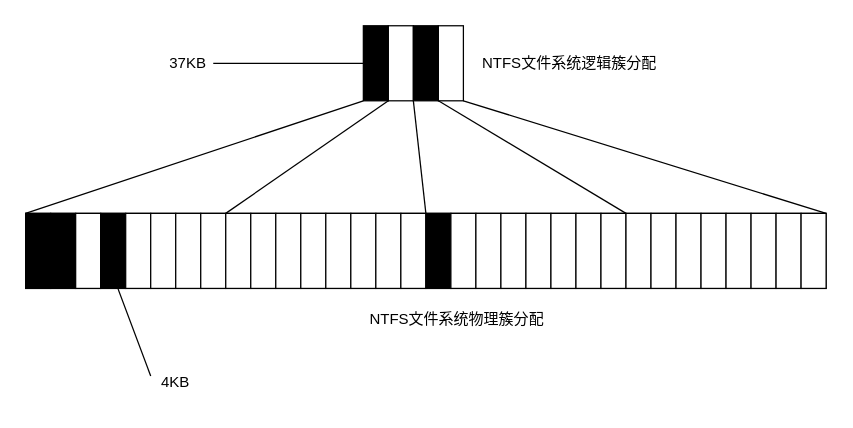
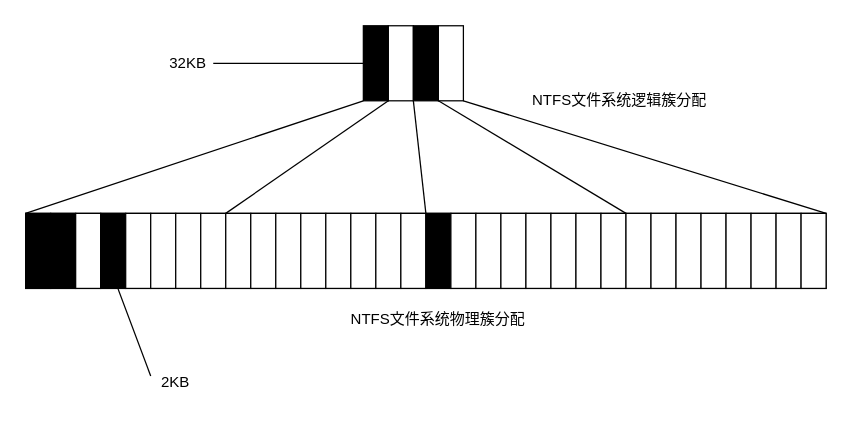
node "37KB": label "37KB" -> "32KB"
node "NTFS文件系统逻辑簇分配": moved (569, 63) -> (619, 101)
node "NTFS文件系统物理簇分配": moved (456, 319) -> (437, 319)
node "4KB": label "4KB" -> "2KB"
